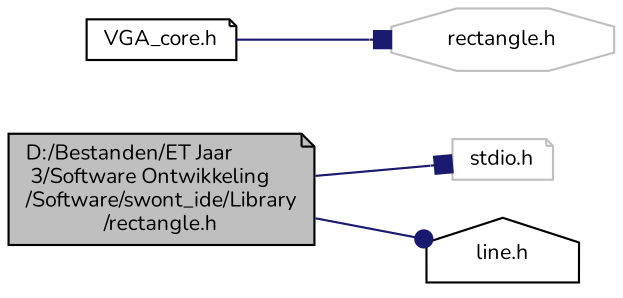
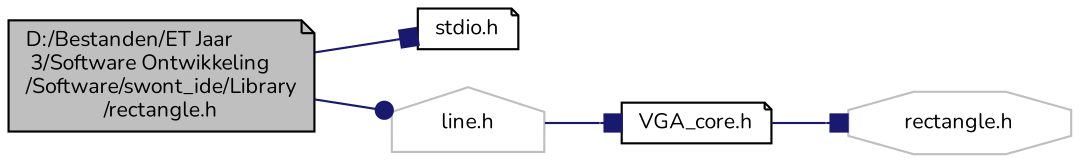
edge "line.h" -> "VGA_core.h": added
node "stdio.h": color grey75 -> black
node "line.h": color black -> grey75
